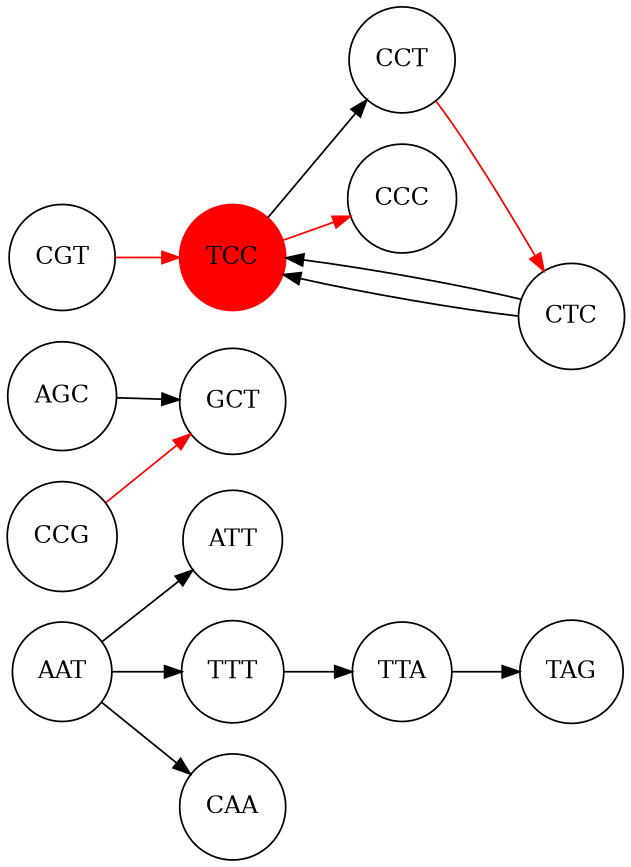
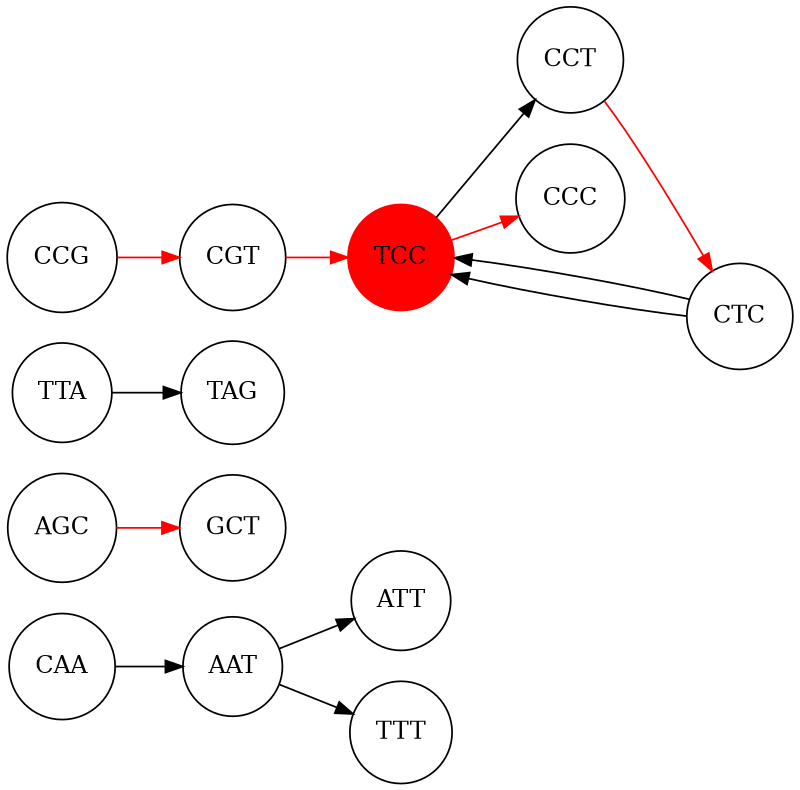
edge "AGC" -> "GCT": color black -> red
edge "CCG" -> "GCT": now "CCG" -> "CGT"
edge "TTT" -> "TTA": removed
edge "AAT" -> "CAA": reversed
